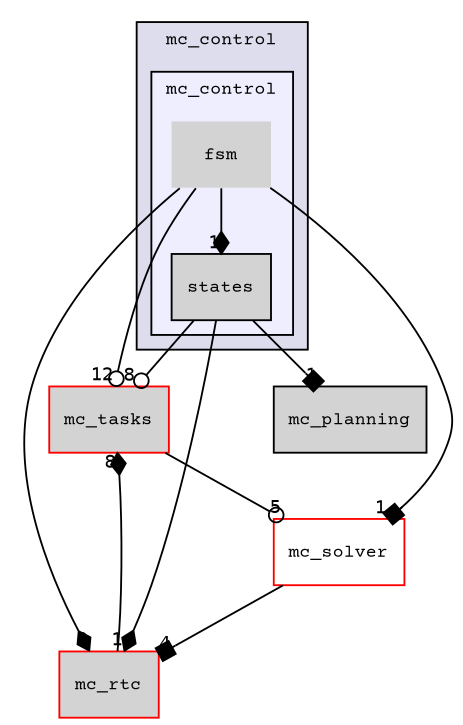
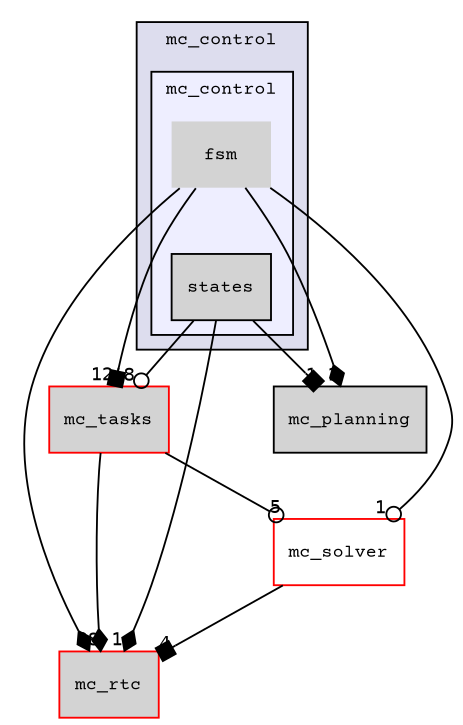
edge "fsm" -> "states": now "fsm" -> "mc_planning"
edge "fsm" -> "mc_tasks": arrowhead odot -> box
edge "fsm" -> "mc_solver": arrowhead box -> odot
edge "mc_rtc" -> "mc_tasks": reversed
